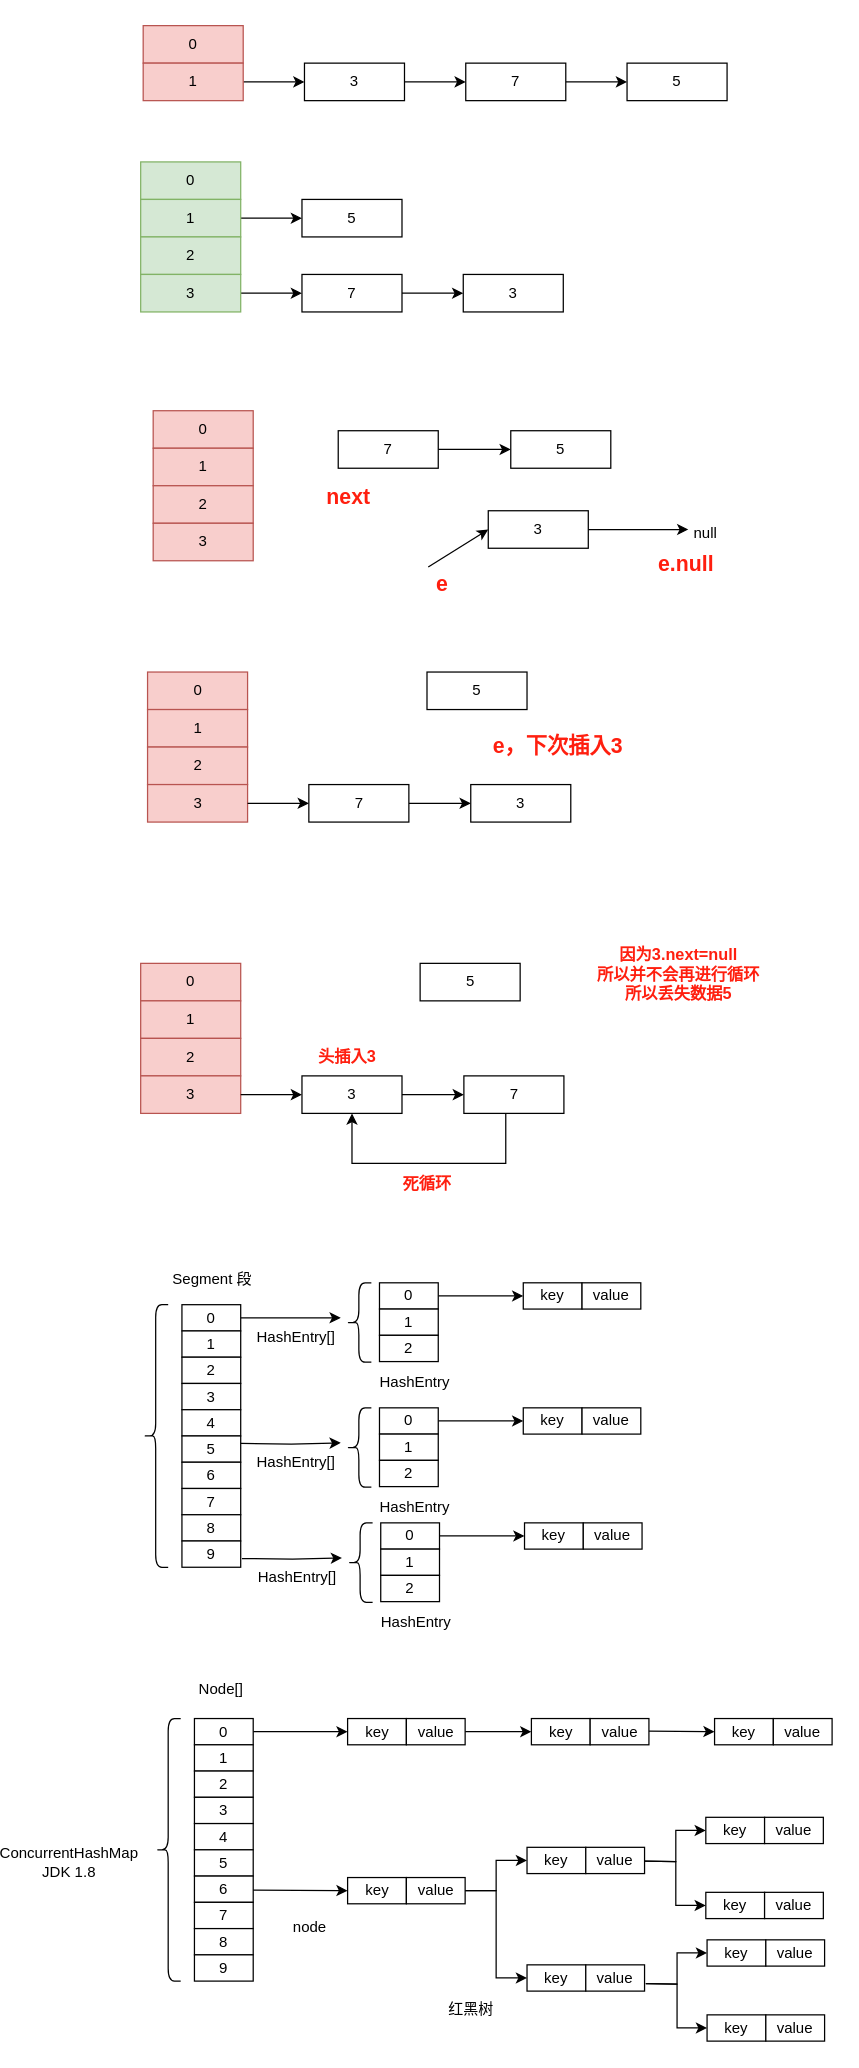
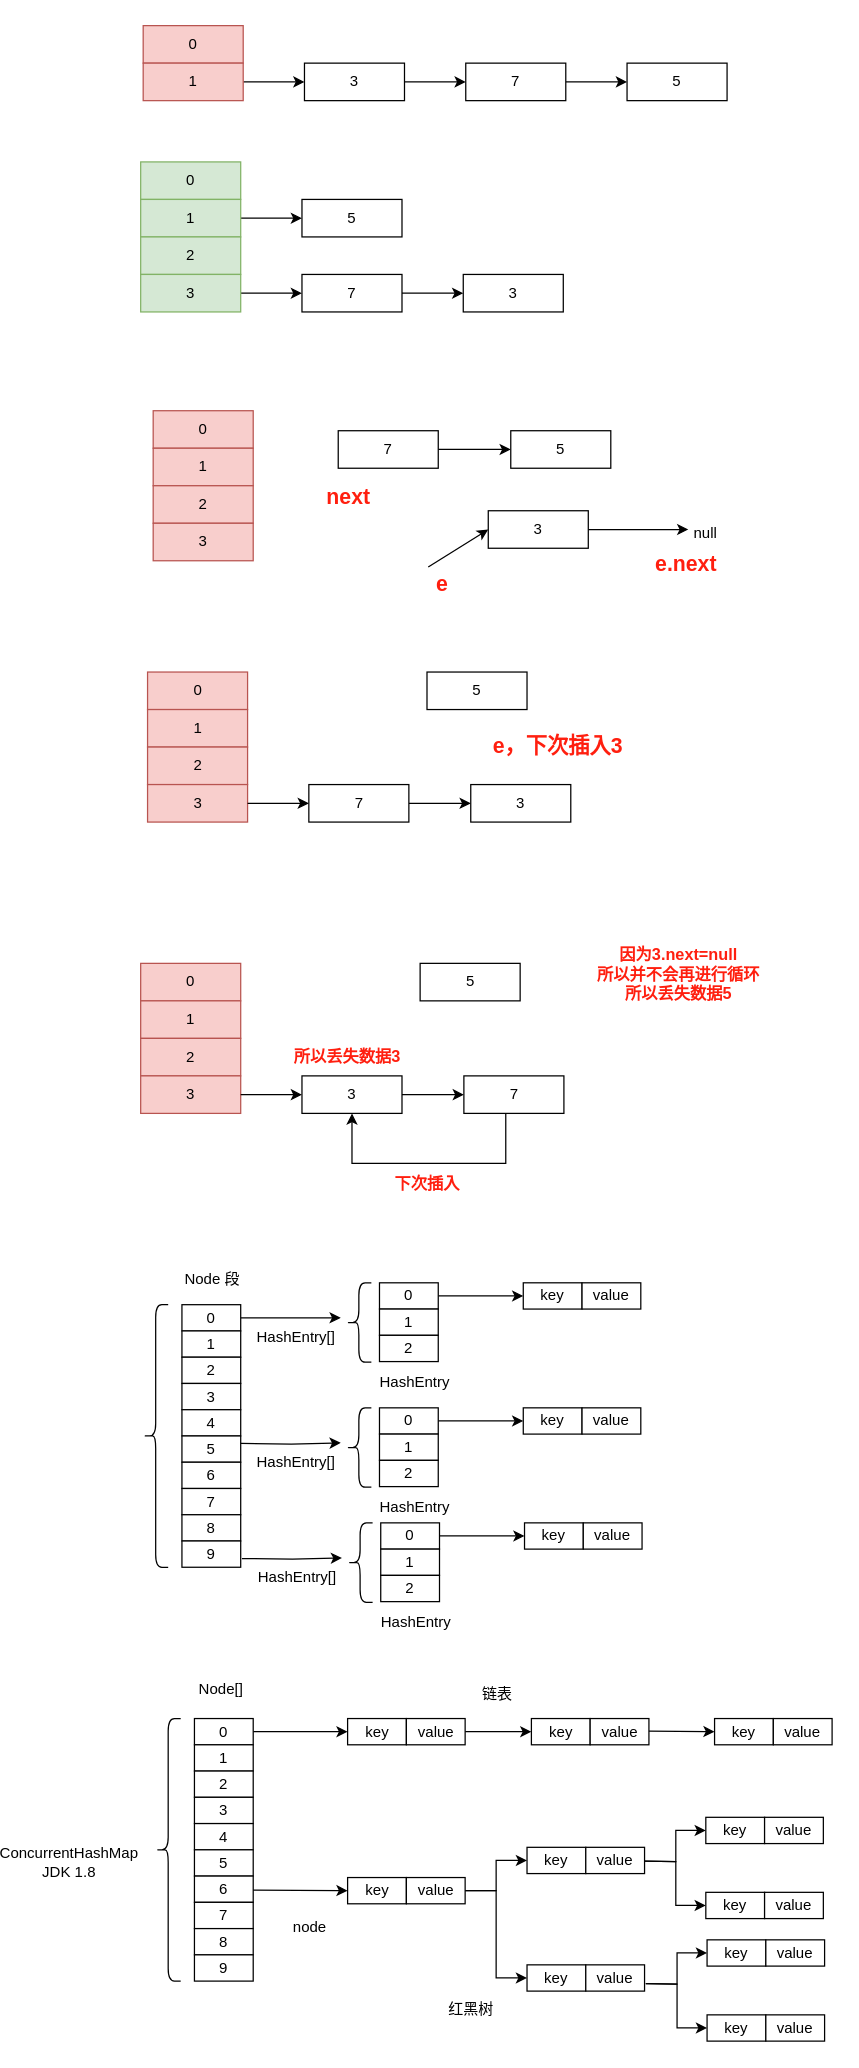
node "e.null": label "e.null" -> "e.next"
node "头插入3": label "头插入3" -> "所以丢失数据3"
node "死循环": label "死循环" -> "下次插入"
node "Segment 段": label "Segment 段" -> "Node 段"
node "链表": added
